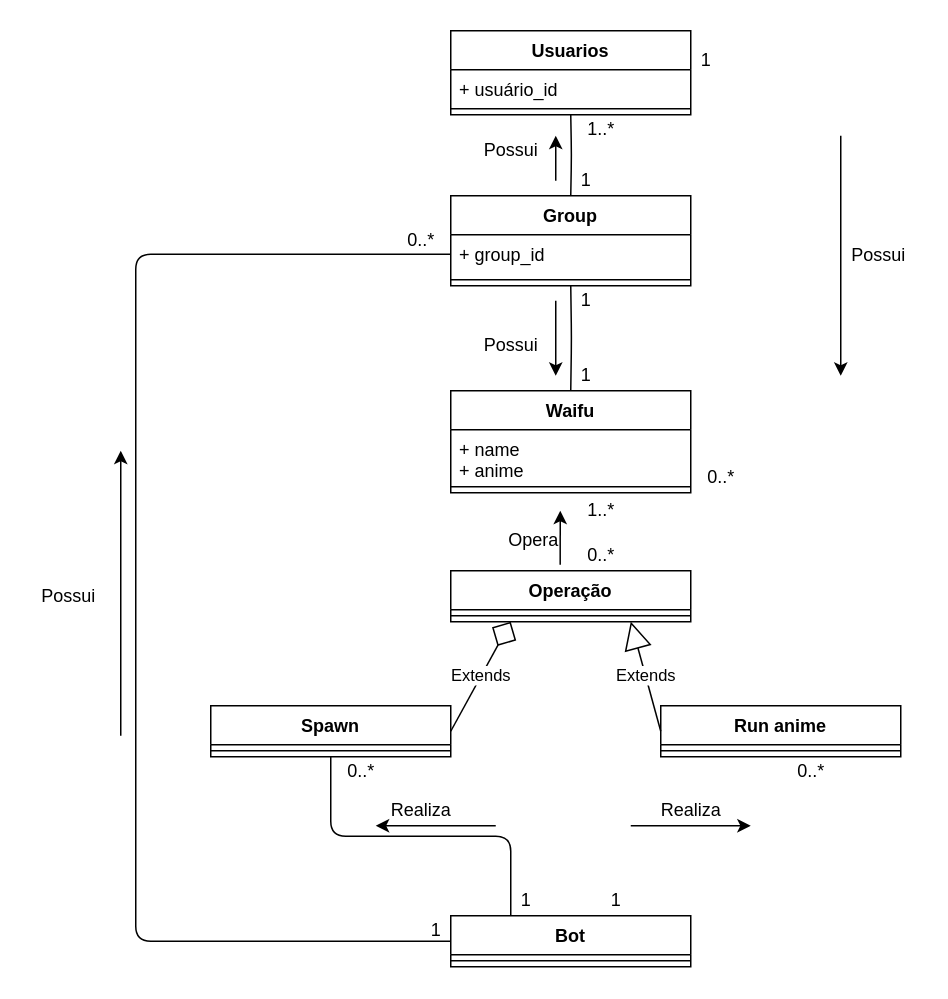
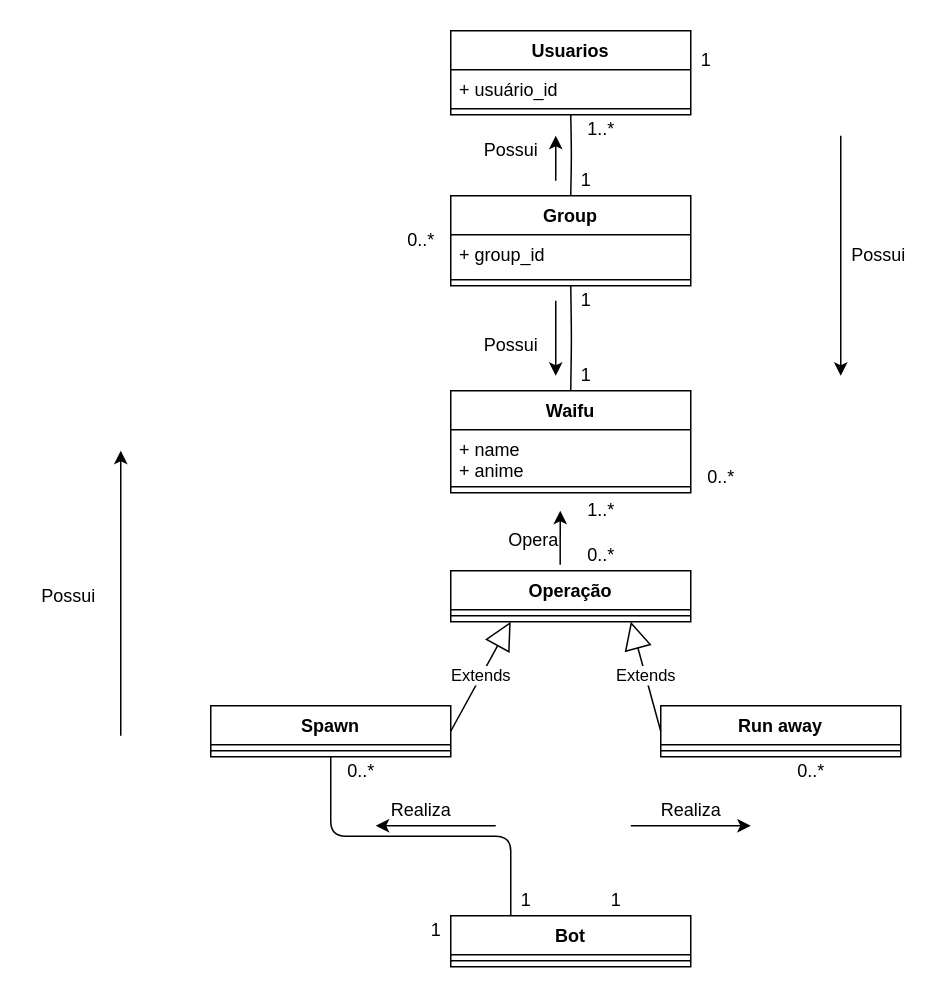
edge "+ group_id" -- "Bot": removed
edge "Spawn" -> "Operação": arrowhead diamond -> block
node "Run anime": label "Run anime" -> "Run away"
